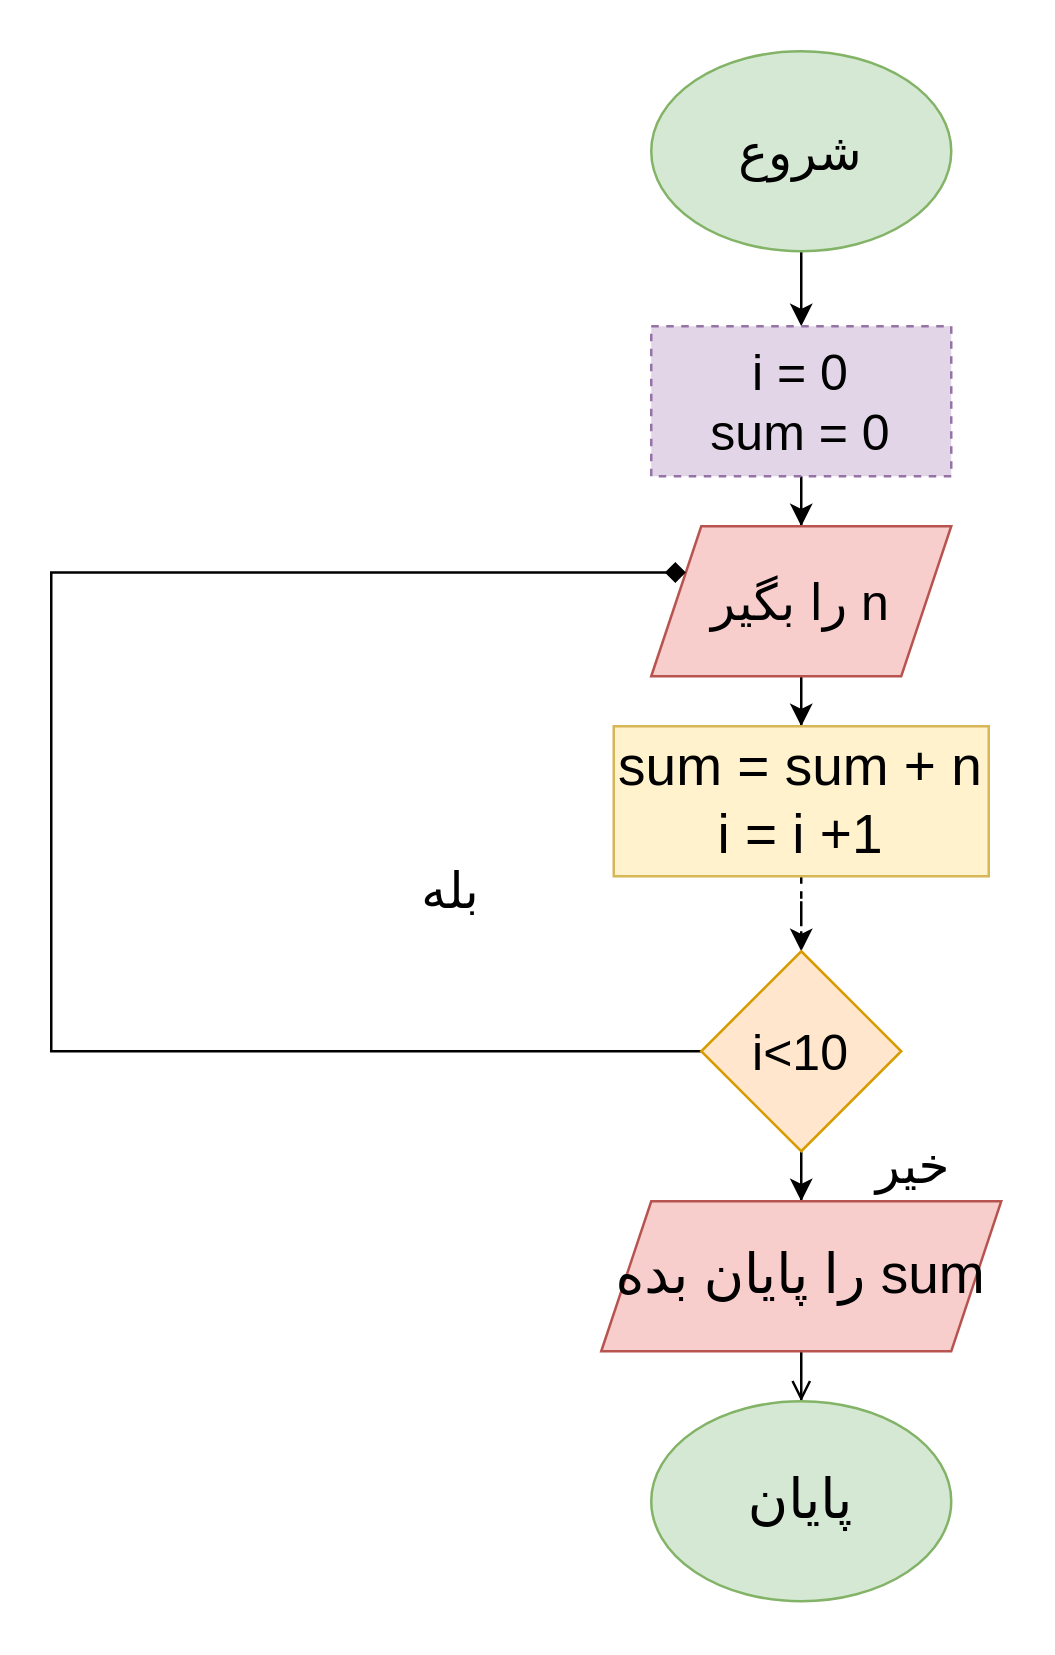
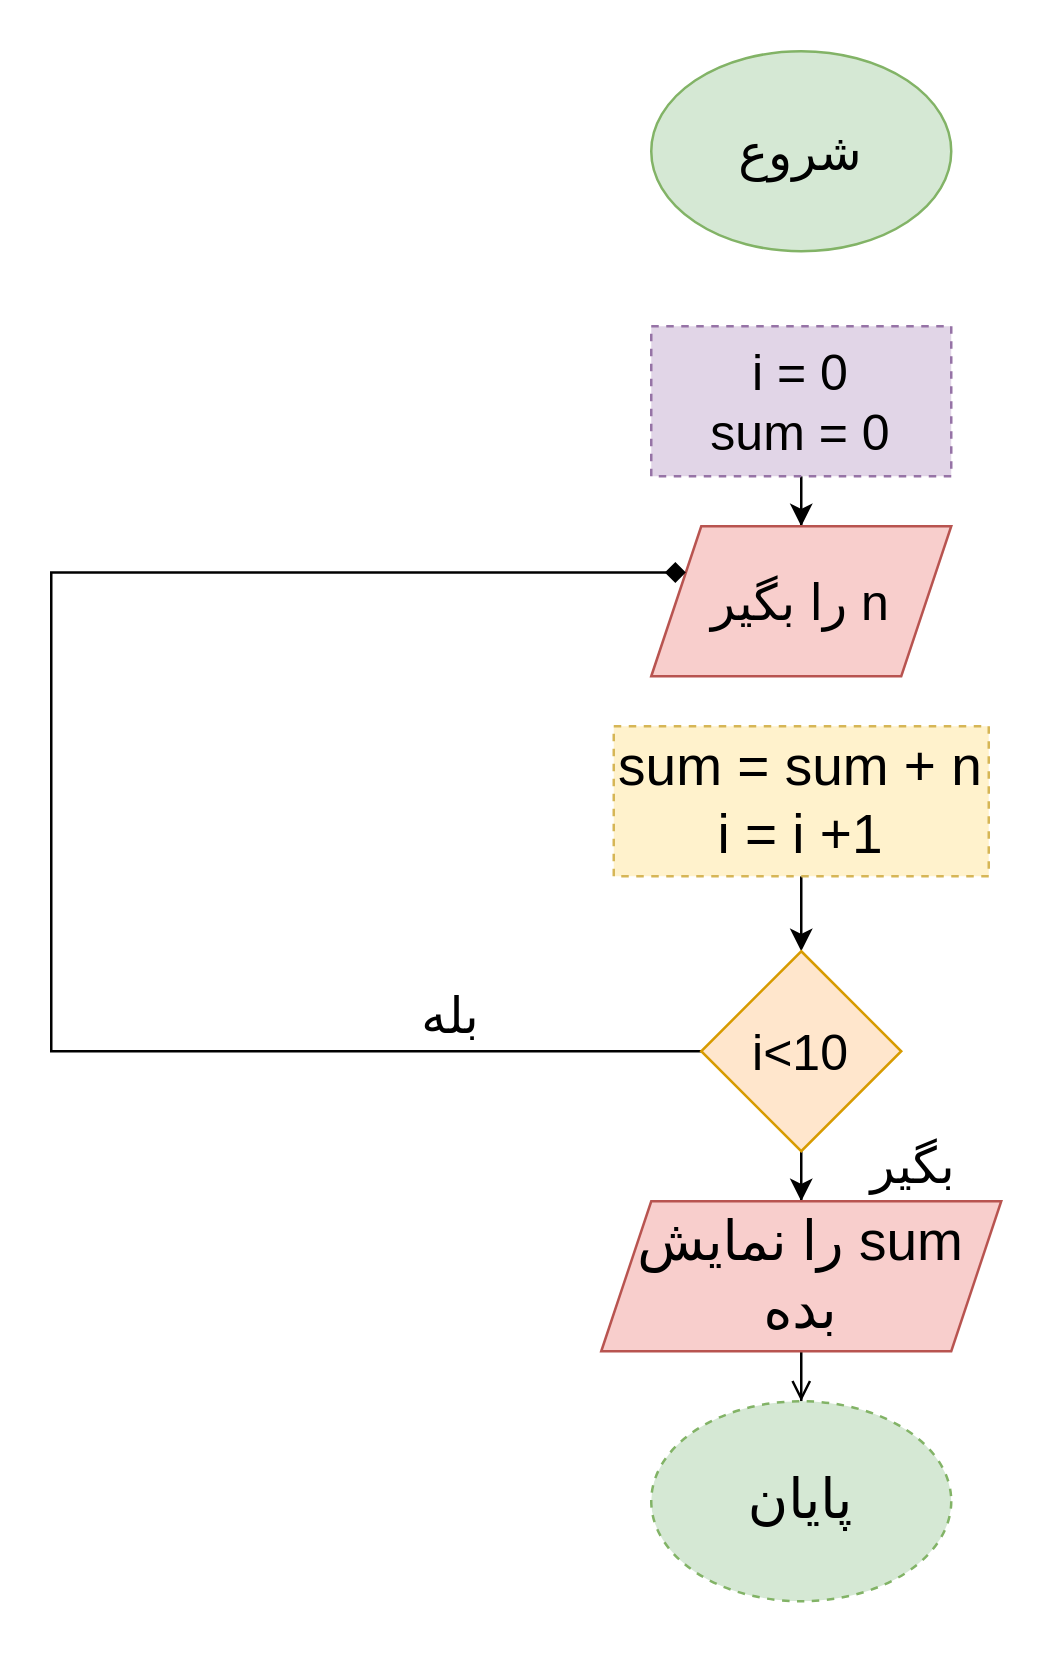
edge "شروع" -> "i = 0 sum = 0": removed
edge "n را بگیر" -> "sum = sum + n i = i +1": removed
node "sum = sum + n i = i +1": style solid -> dashed
node "بله": moved (451, 889) -> (451, 1014)
edge "sum = sum + n i = i +1" -> "i<10": style dashed -> solid
node "خیر": label "خیر" -> "بگیر"
node "sum را پایان بده": label "sum را پایان بده" -> "sum را نمایش بده"
node "پایان": style solid -> dashed
